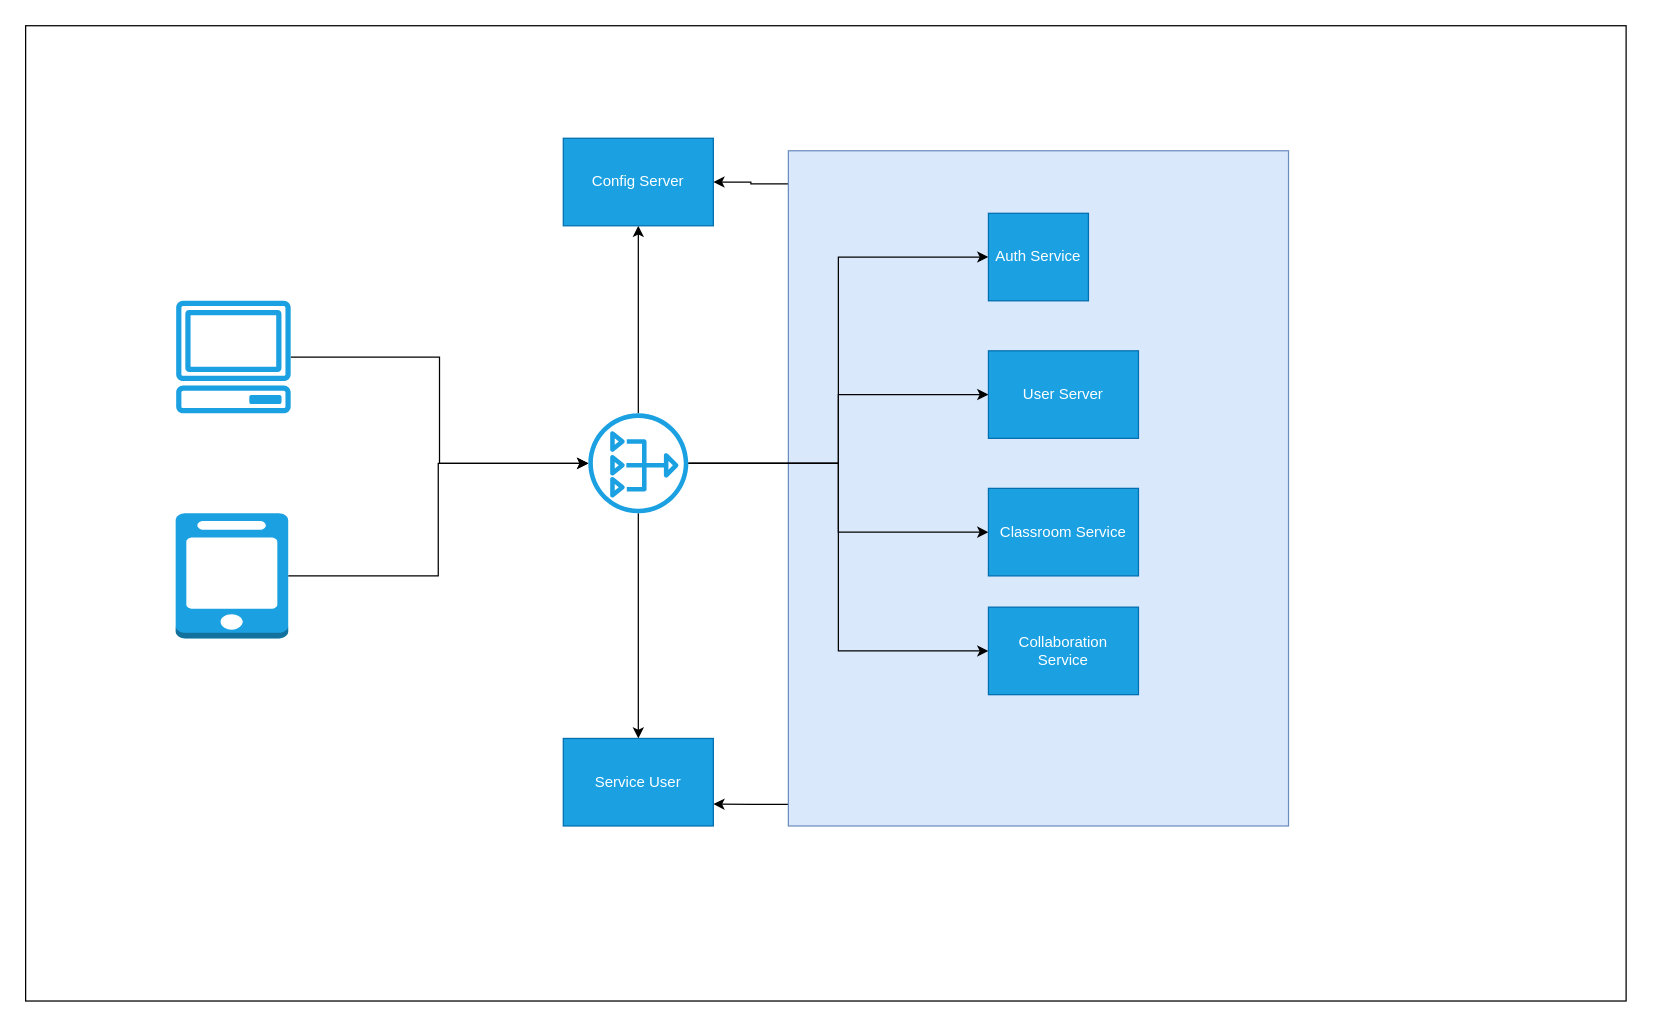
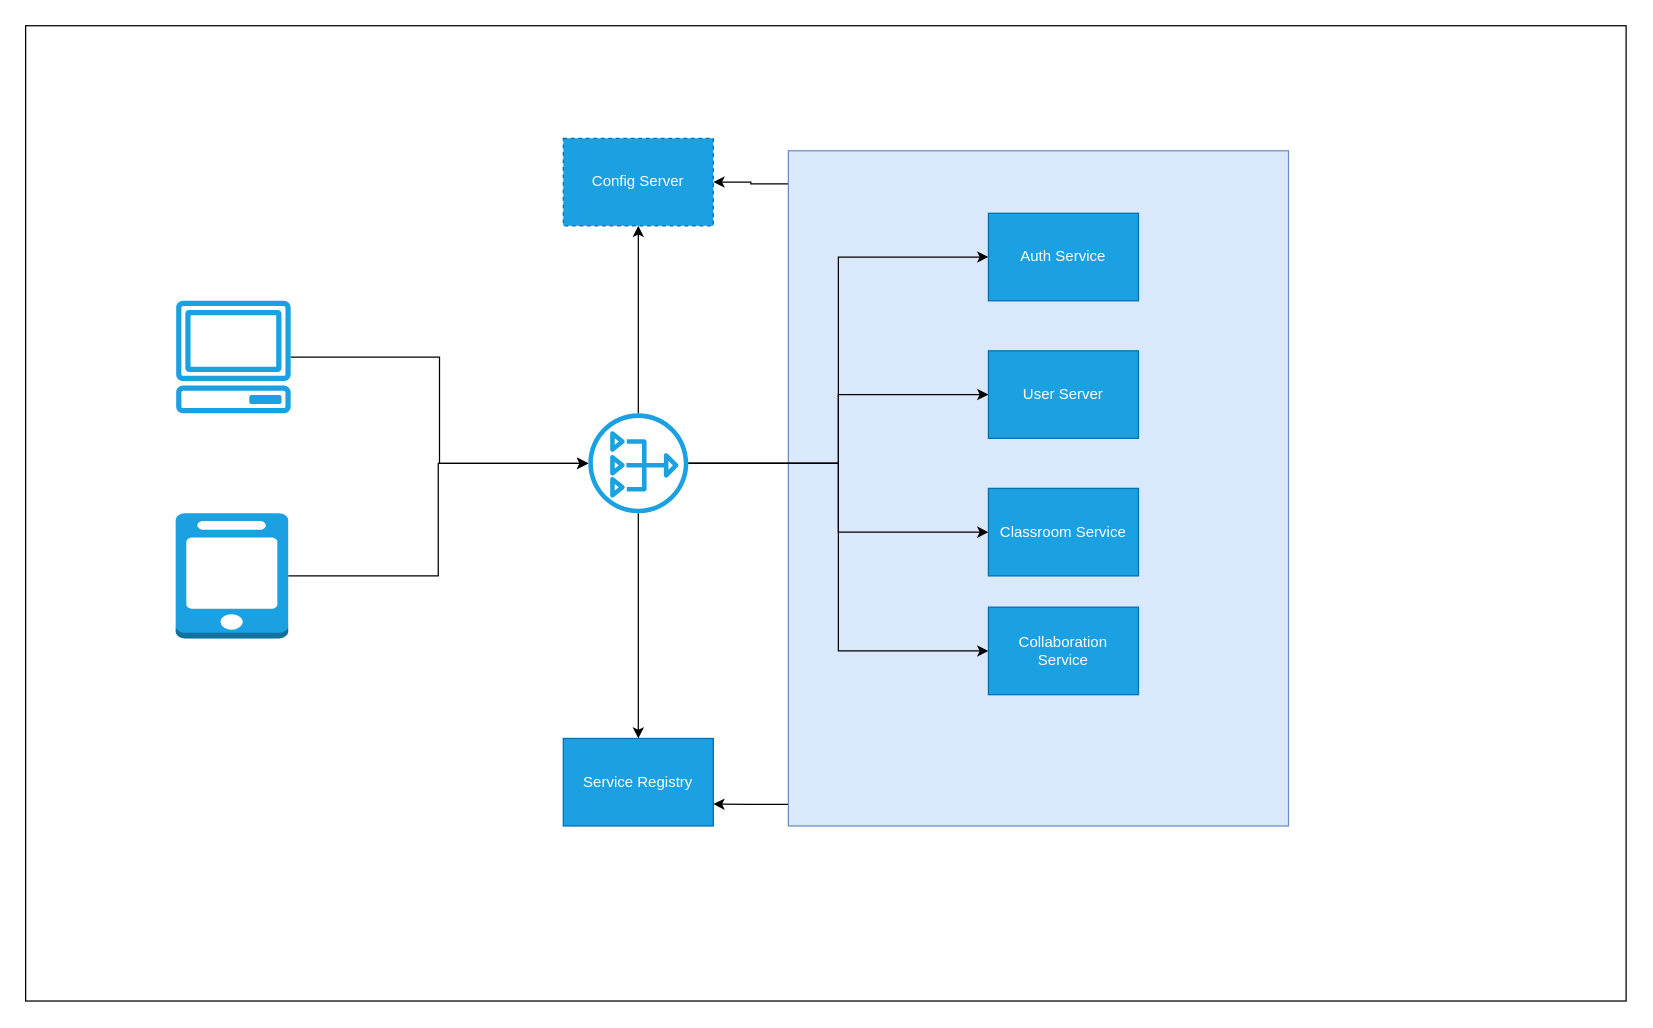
node "Config Server": style solid -> dashed
node "Auth Service": size 100x88 -> 150x88
node "Service User": label "Service User" -> "Service Registry"
